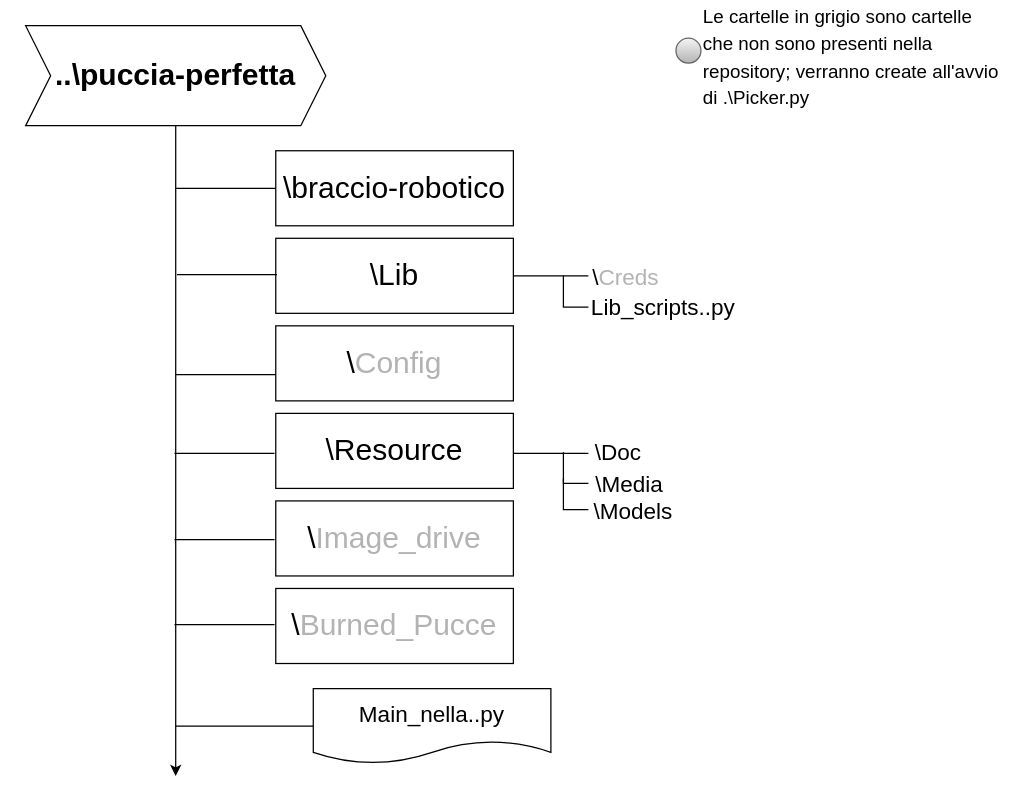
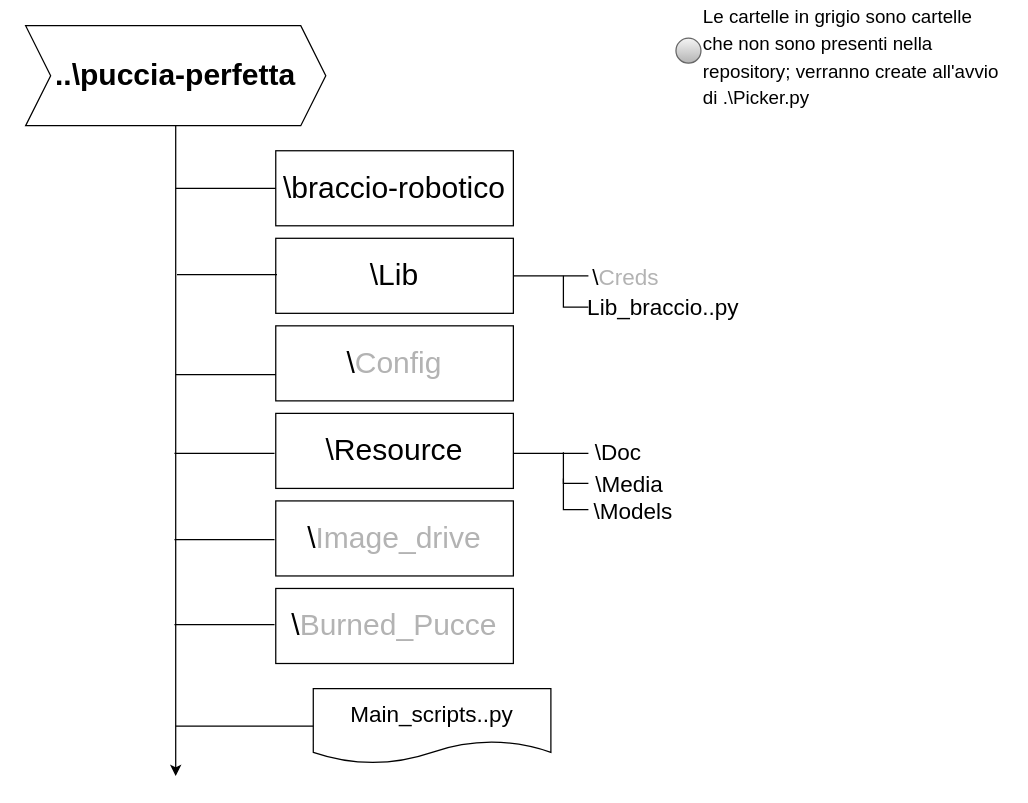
node "Lib_scripts..py": label "Lib_scripts..py" -> "Lib_braccio..py"
node "Main_nella..py": label "Main_nella..py" -> "Main_scripts..py"
